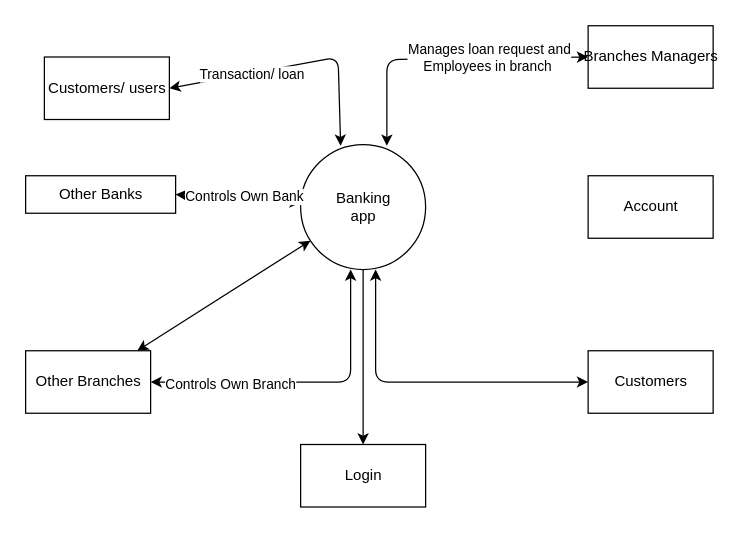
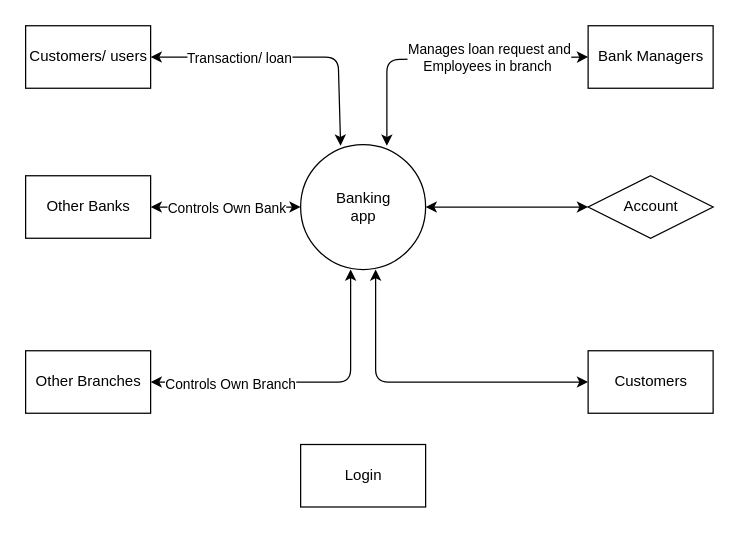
node "Branches Managers": label "Branches Managers" -> "Bank Managers"
node "Customers/ users": moved (107, 88) -> (88, 57)
node "Other Banks": size 150x38 -> 125x63
node "Account": shape rectangle -> diamond
edge "Banking app" -- "Other Branches": now "Banking app" -- "Account"
edge "Banking app" -> "Login": removed
